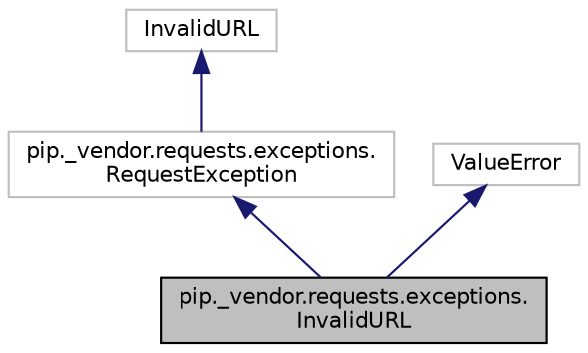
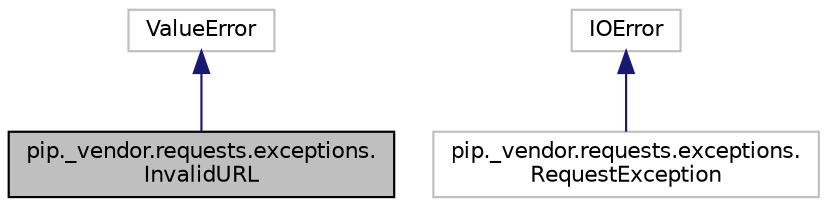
node "InvalidURL": label "InvalidURL" -> "IOError"
edge "pip._vendor.requests.exceptions. InvalidURL" -> "pip._vendor.requests.exceptions. RequestException": removed
